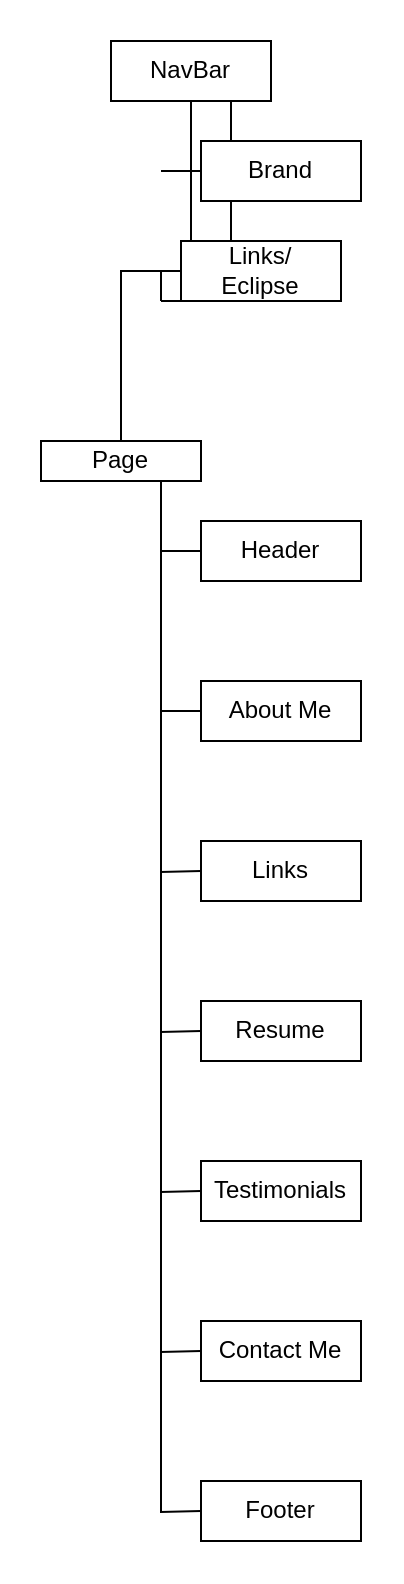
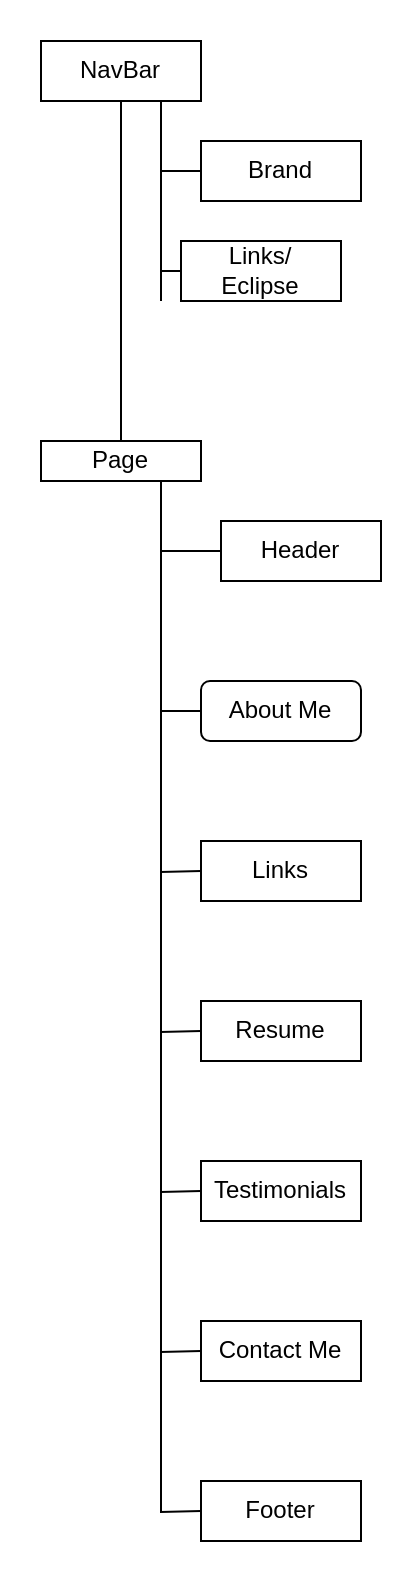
node "NavBar": moved (191, 71) -> (121, 71)
node "Header": moved (281, 551) -> (301, 551)
node "About Me": shape rectangle -> rounded rectangle
